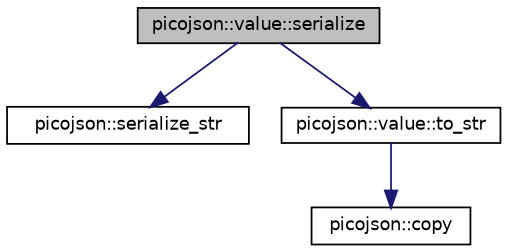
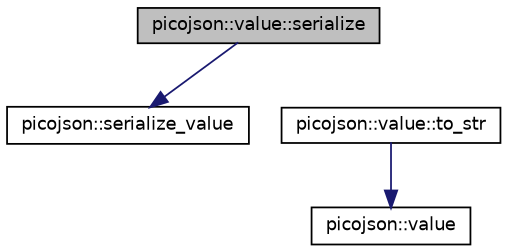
edge "picojson::value::serialize" -> "picojson::value::to_str": removed
node "picojson::serialize_str": label "picojson::serialize_str" -> "picojson::serialize_value"
node "picojson::copy": label "picojson::copy" -> "picojson::value"
